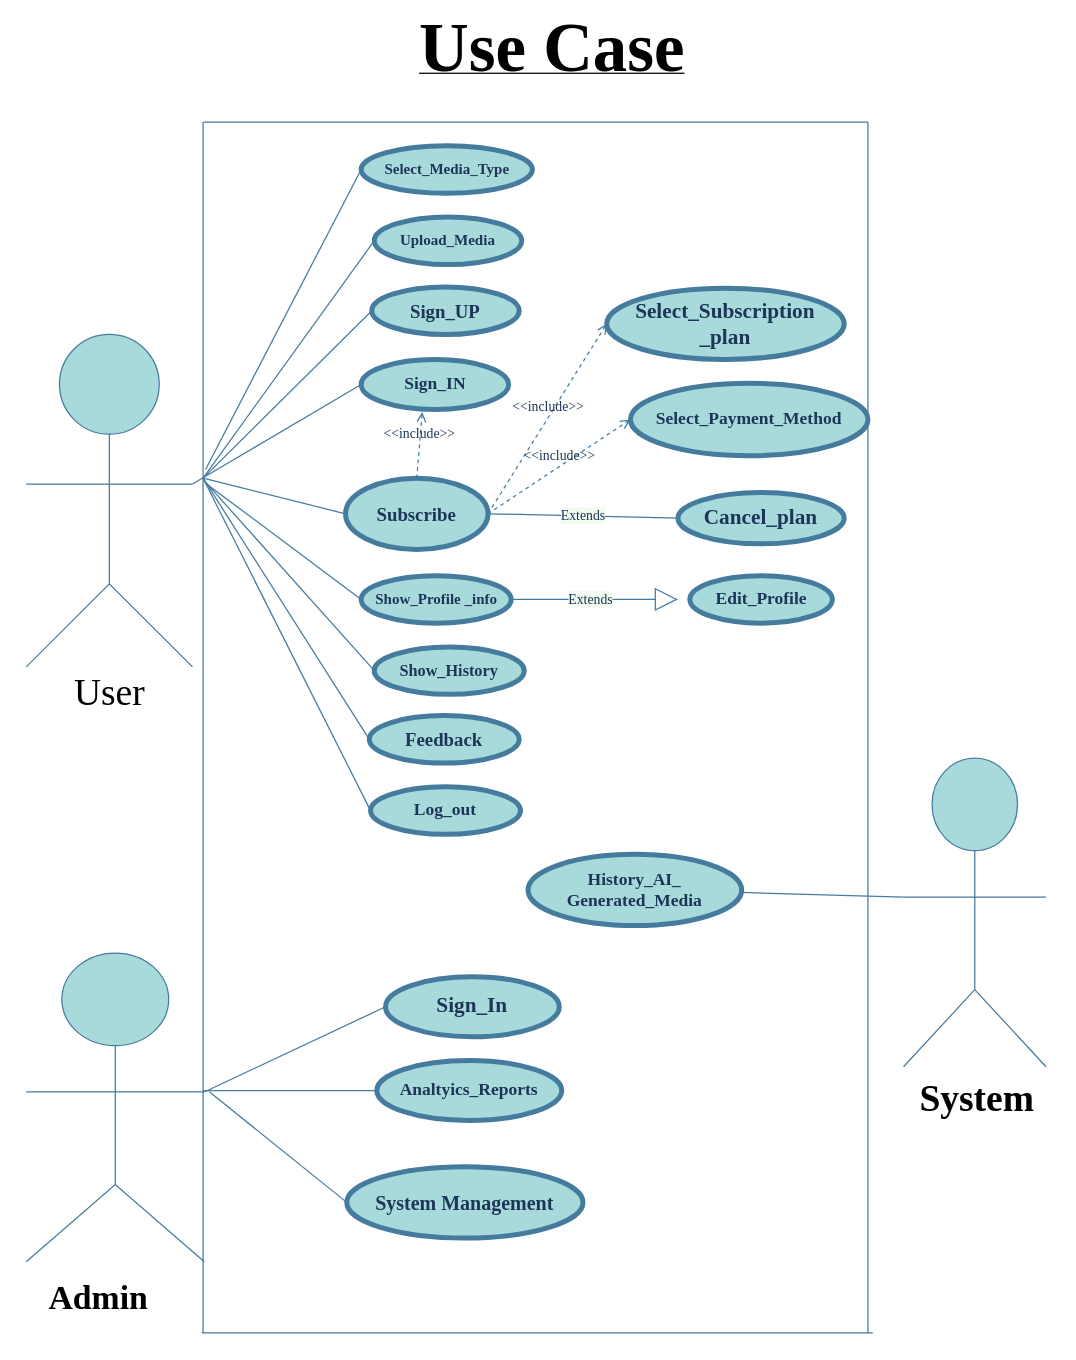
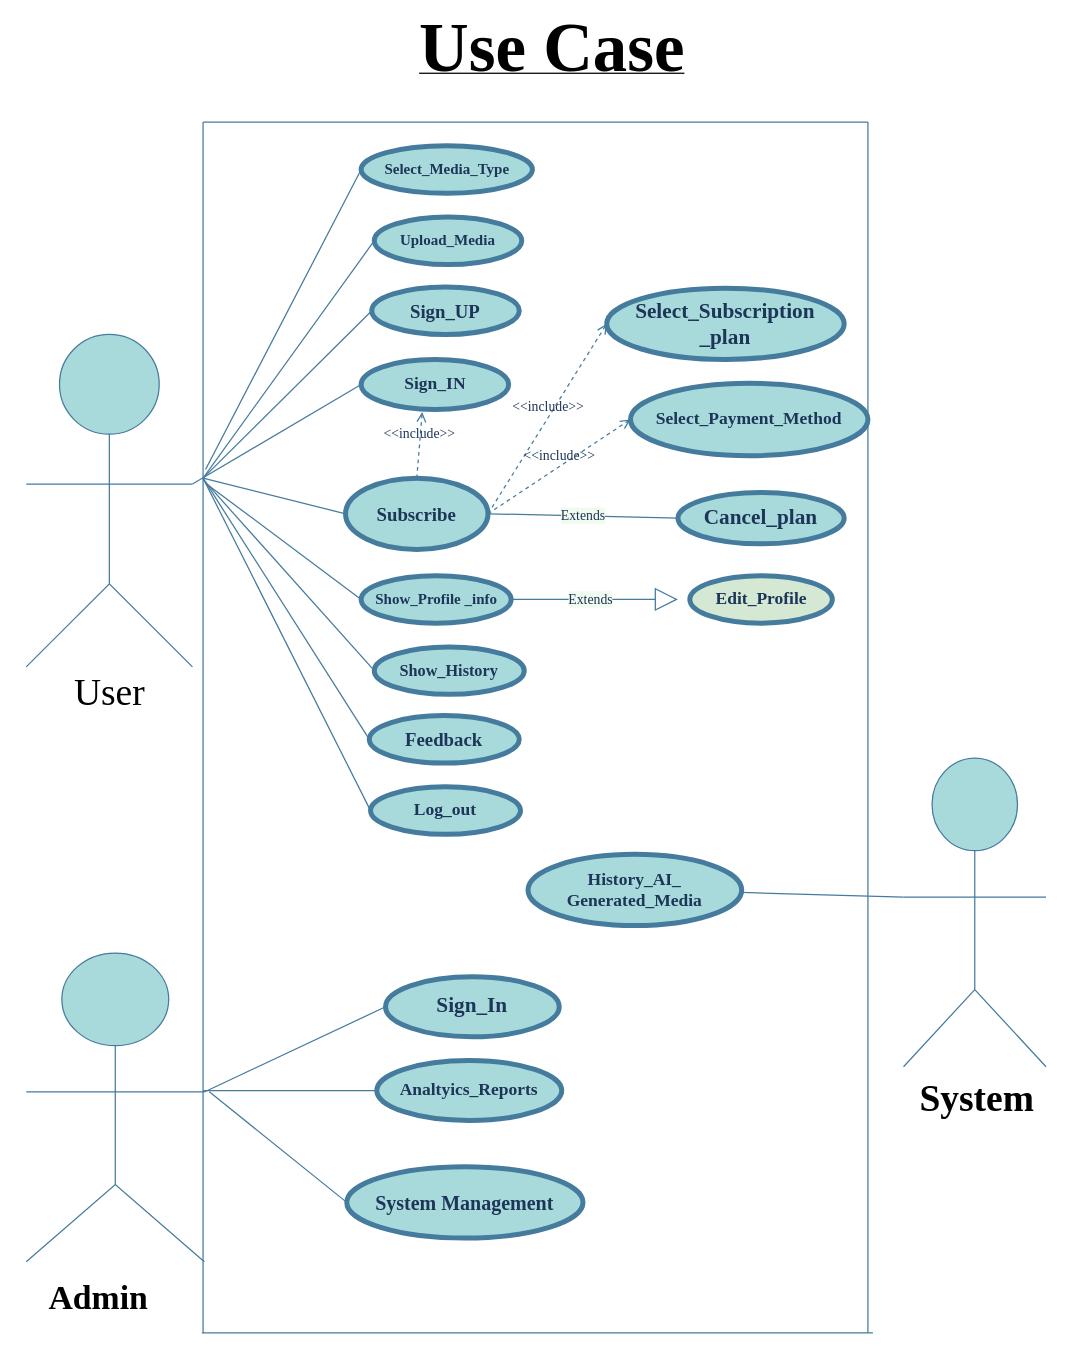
node "Edit_Profile": fillcolor #a8dadc -> #d5e8d4
